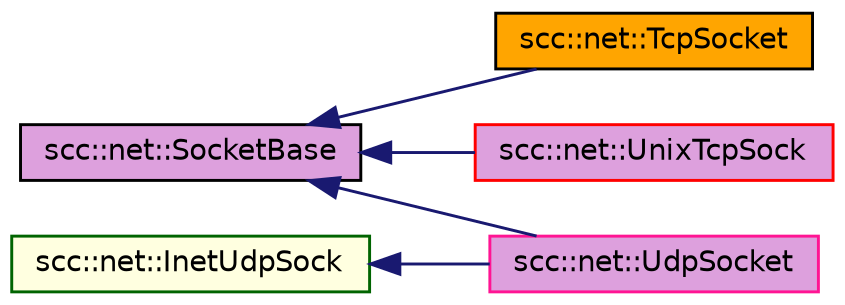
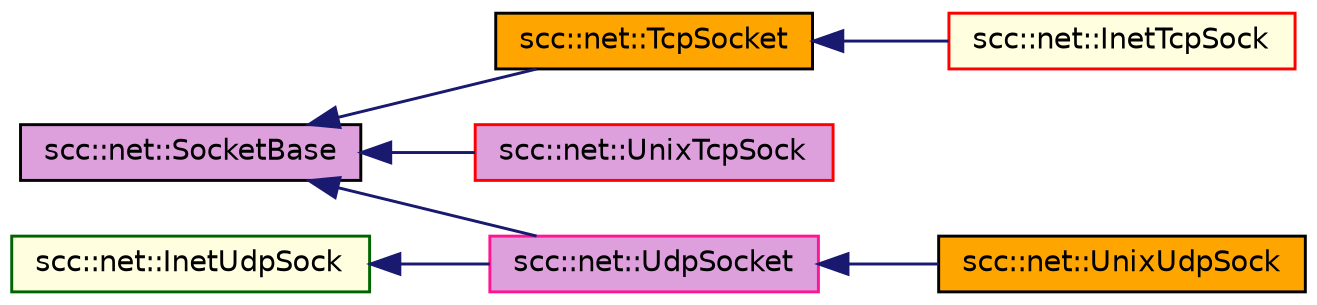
node "scc::net::InetTcpSock": added
node "scc::net::UnixUdpSock": added
